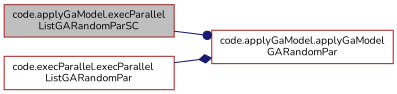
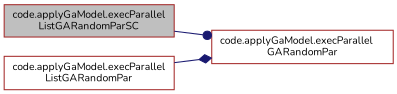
node "code.applyGaModel.applyGaModel GARandomPar": label "code.applyGaModel.applyGaModel GARandomPar" -> "code.applyGaModel.execParallel GARandomPar"
node "code.execParallel.execParallel ListGARandomPar": label "code.execParallel.execParallel ListGARandomPar" -> "code.applyGaModel.execParallel ListGARandomPar"
